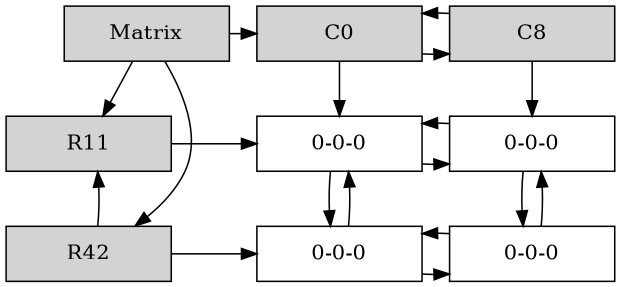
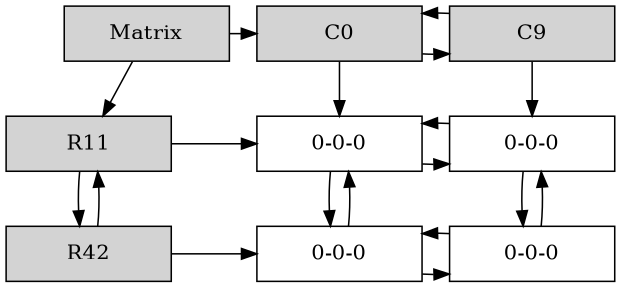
node "C8": label "C8" -> "C9"
edge "Matrix" -> "R42": now "R11" -> "R42"
